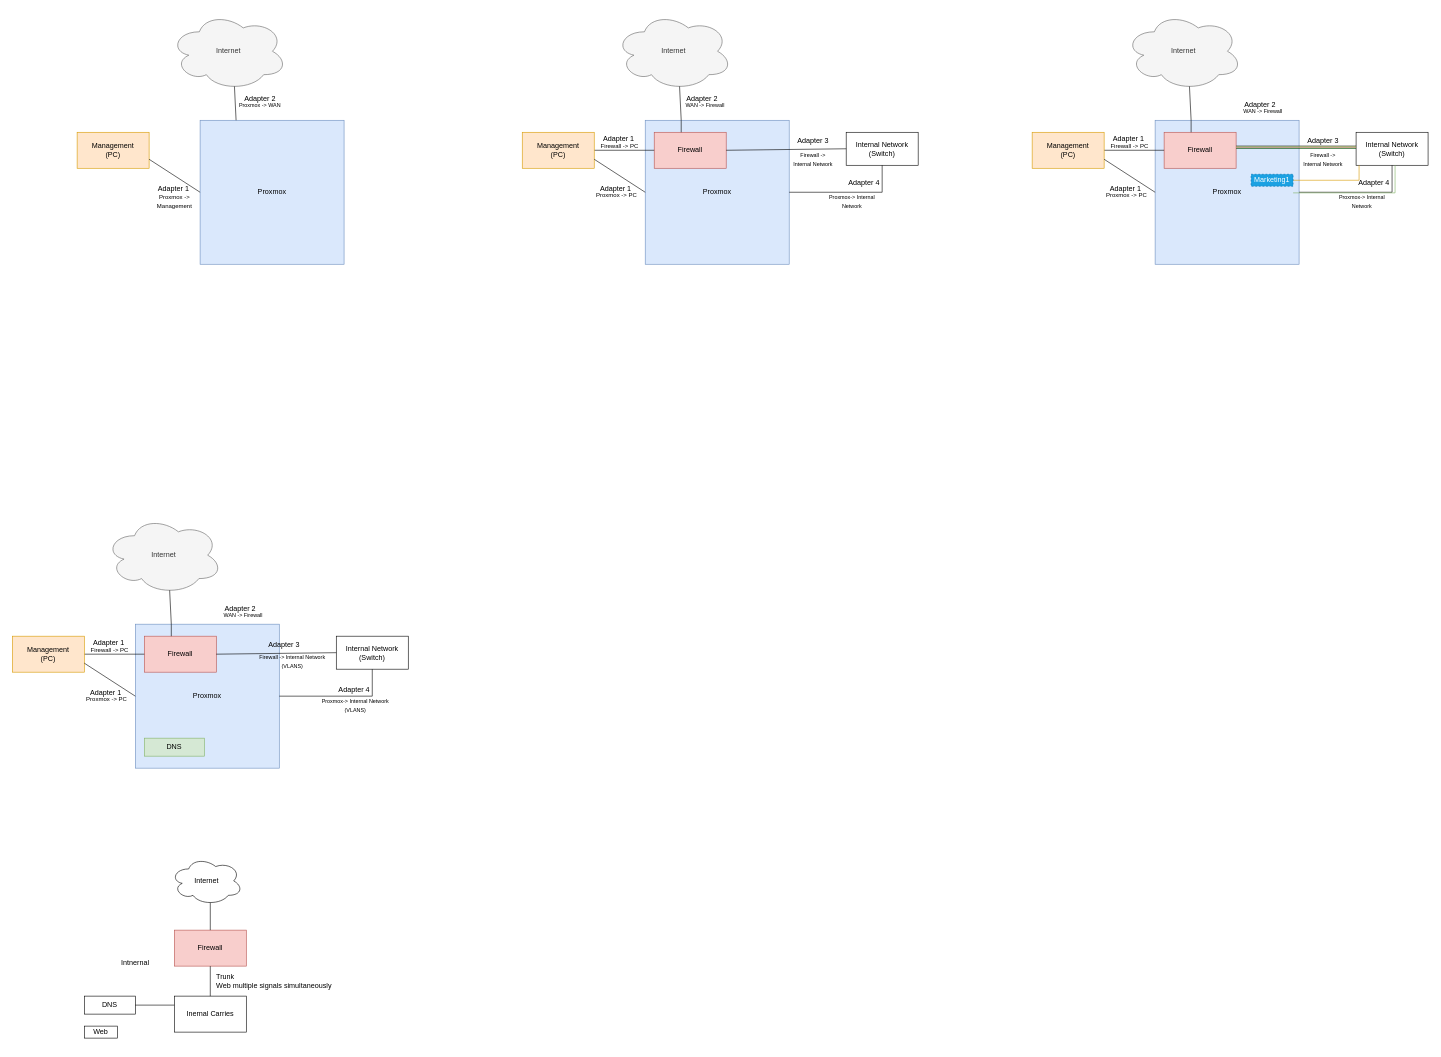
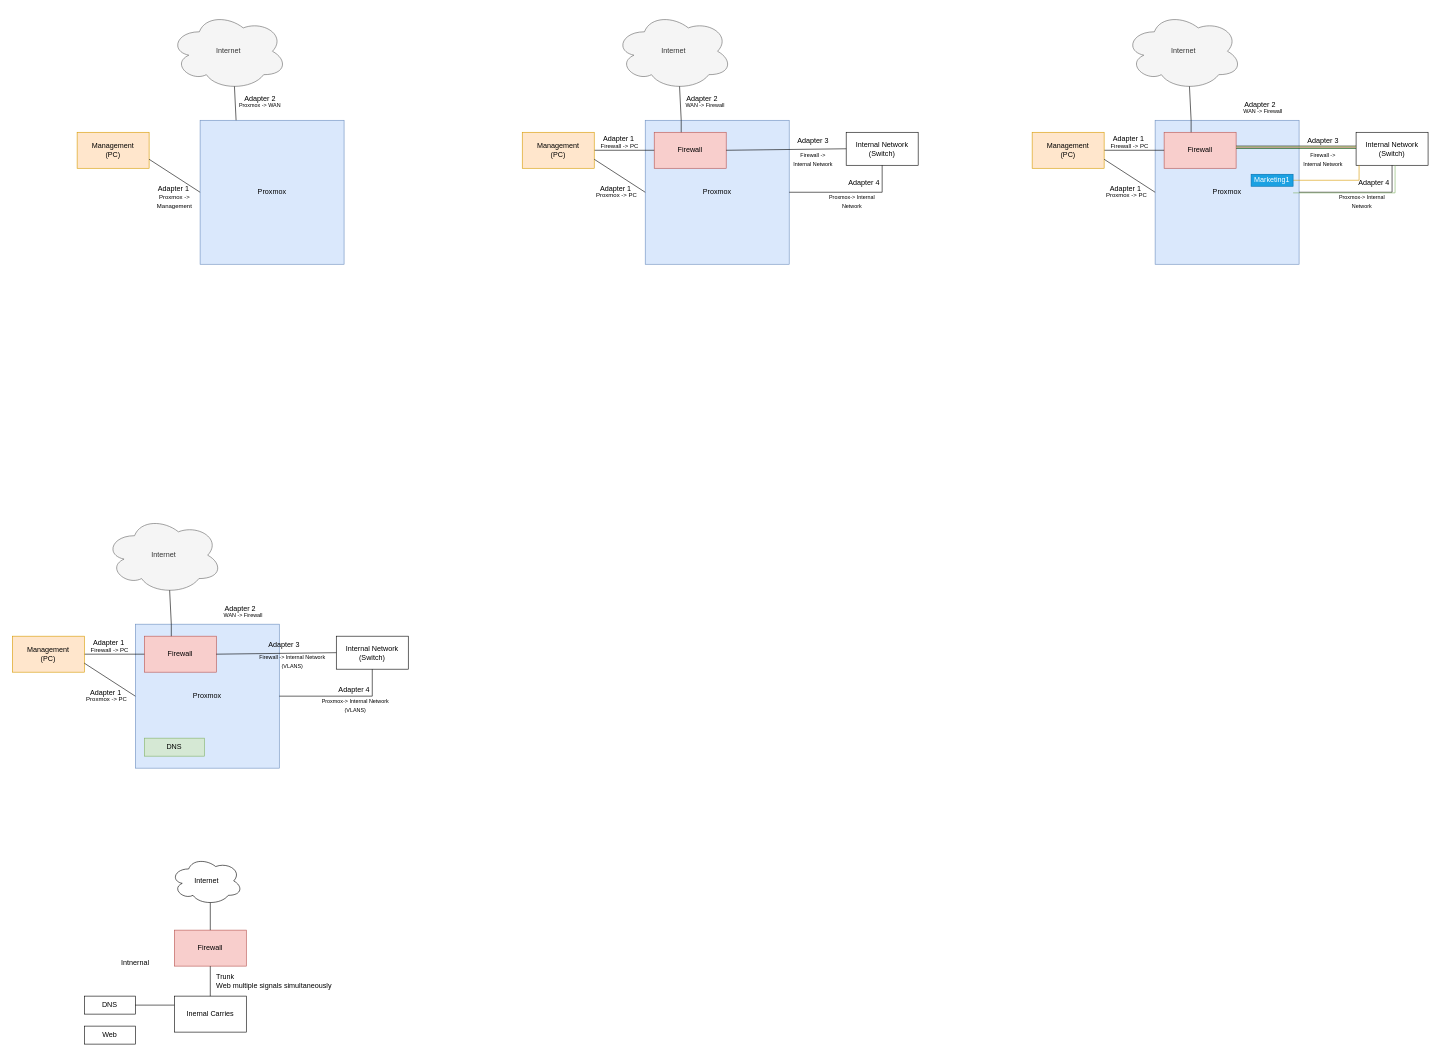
node "Marketing1": style dashed -> solid
node "Web": size 33x12 -> 51x18
